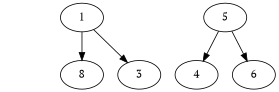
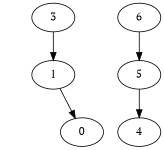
edge "1" -> "3": reversed
edge "5" -> "6": reversed
node "8": label "8" -> "0"
